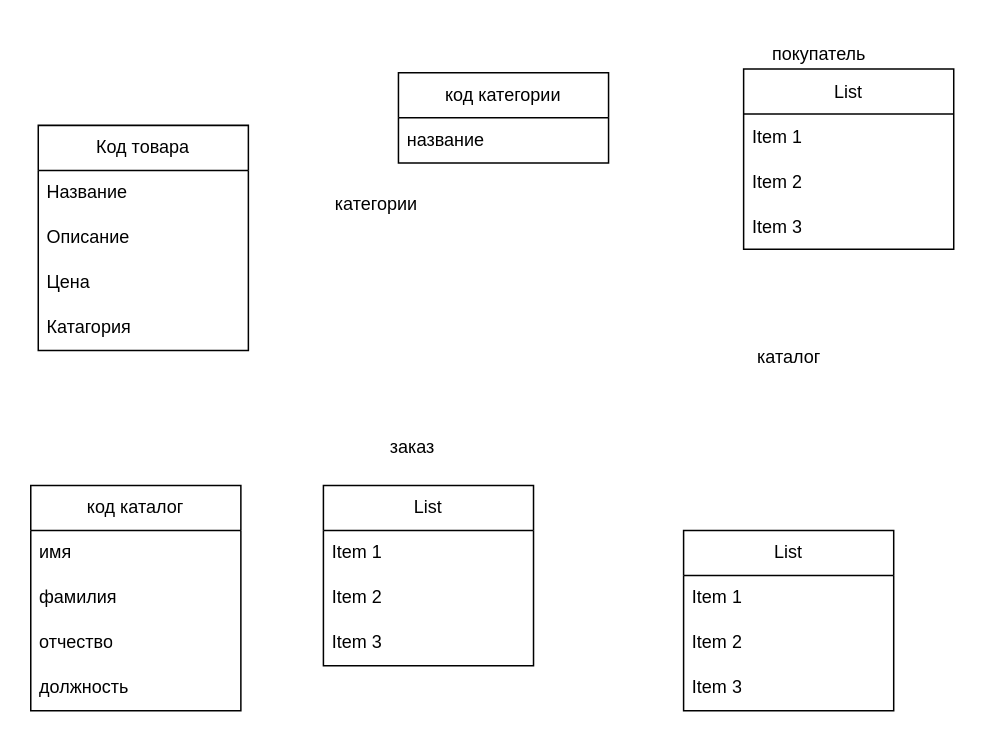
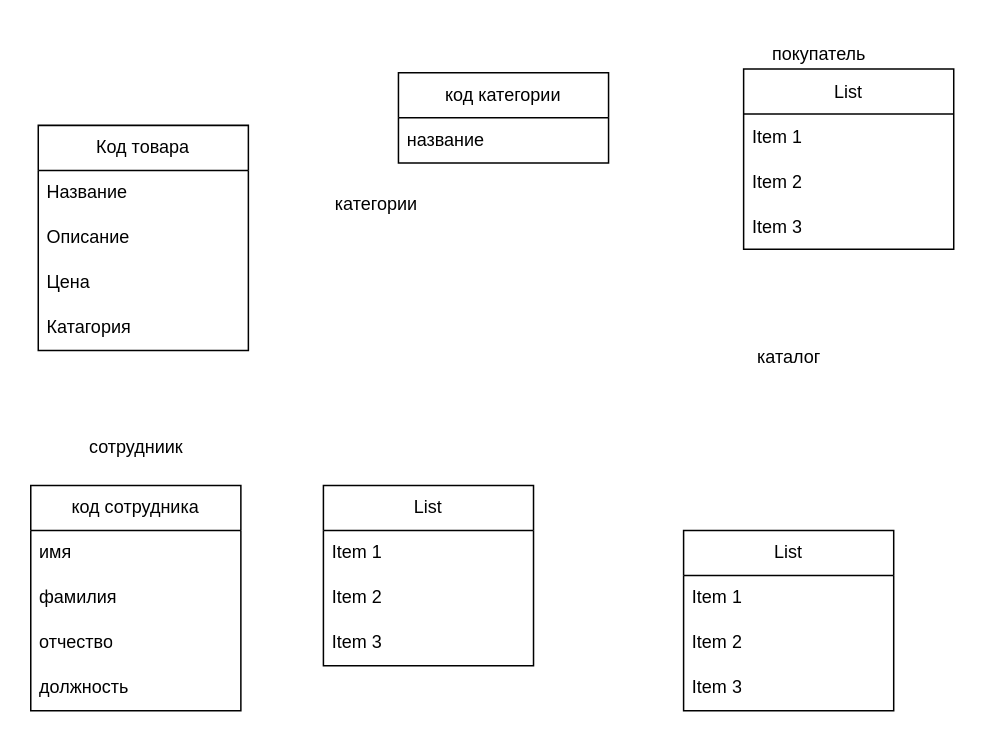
node "сотрудниик": added
node "заказ": removed
node "код каталог": label "код каталог" -> "код сотрудника"
